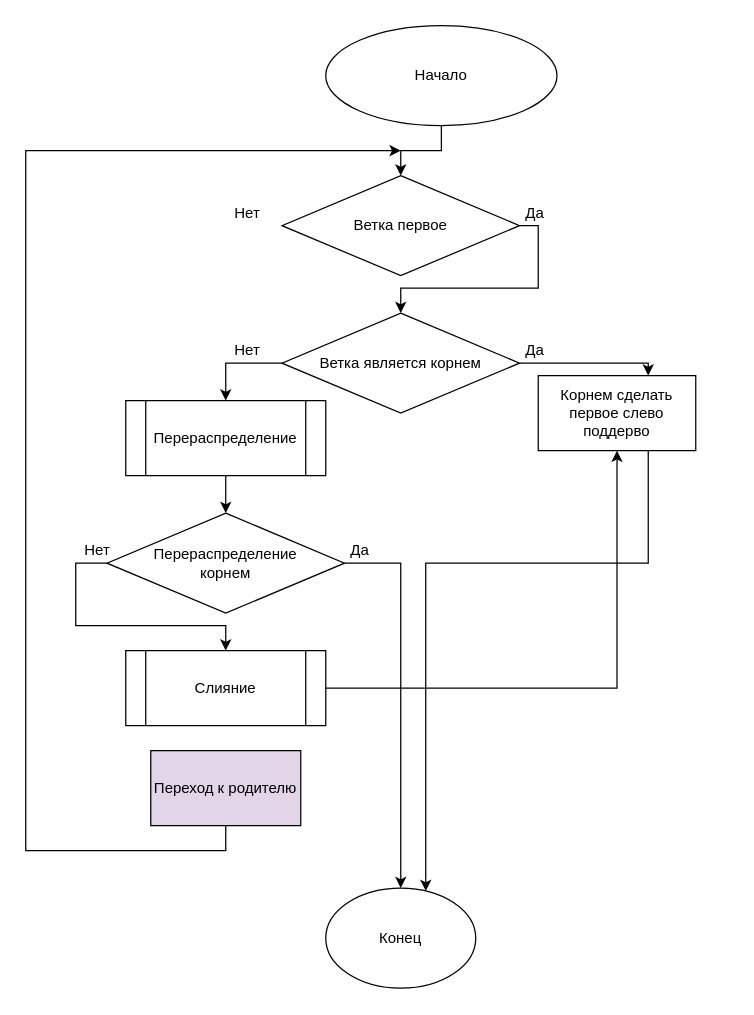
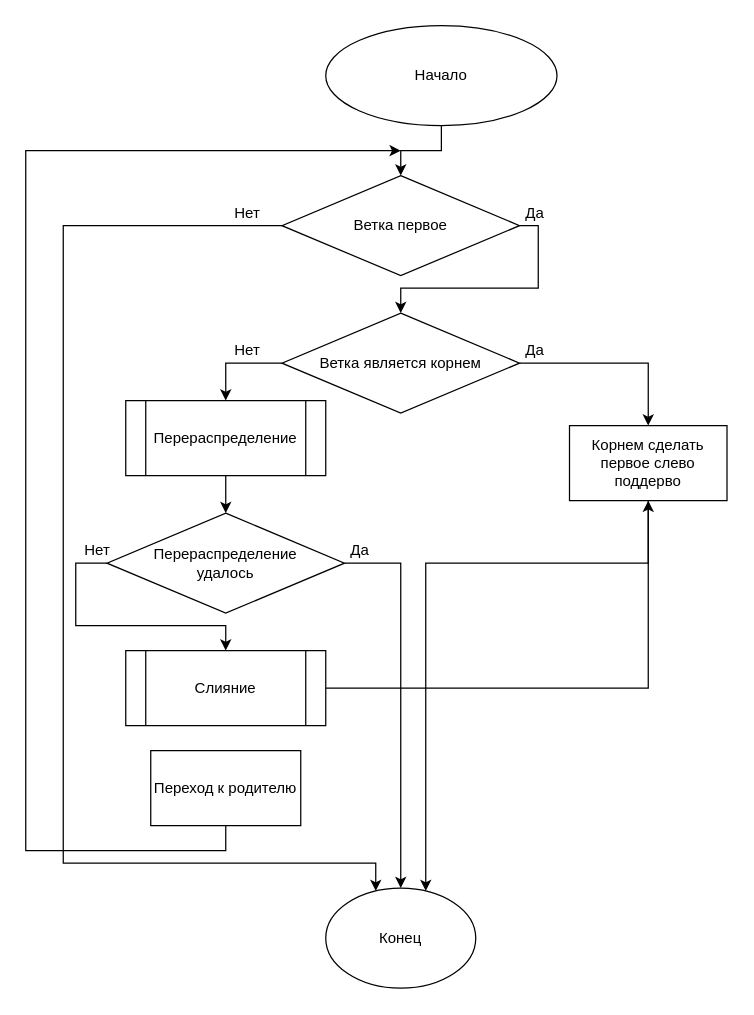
node "Корнем сделать первое слево поддерво": moved (617, 413) -> (648, 463)
node "Перераспределение корнем": label "Перераспределение корнем" -> "Перераспределение удалось"
edge "Ветка первое" -> "Конец": added
node "Переход к родителю": fillcolor #e1d5e7 -> #ffffff
